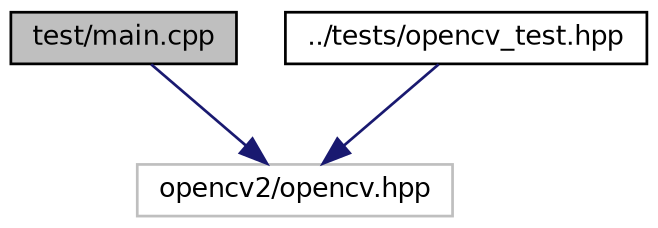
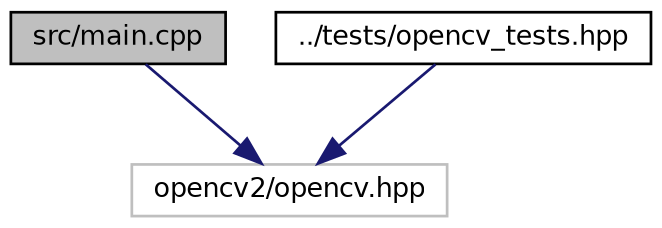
node "test/main.cpp": label "test/main.cpp" -> "src/main.cpp"
node "../tests/opencv_test.hpp": label "../tests/opencv_test.hpp" -> "../tests/opencv_tests.hpp"
